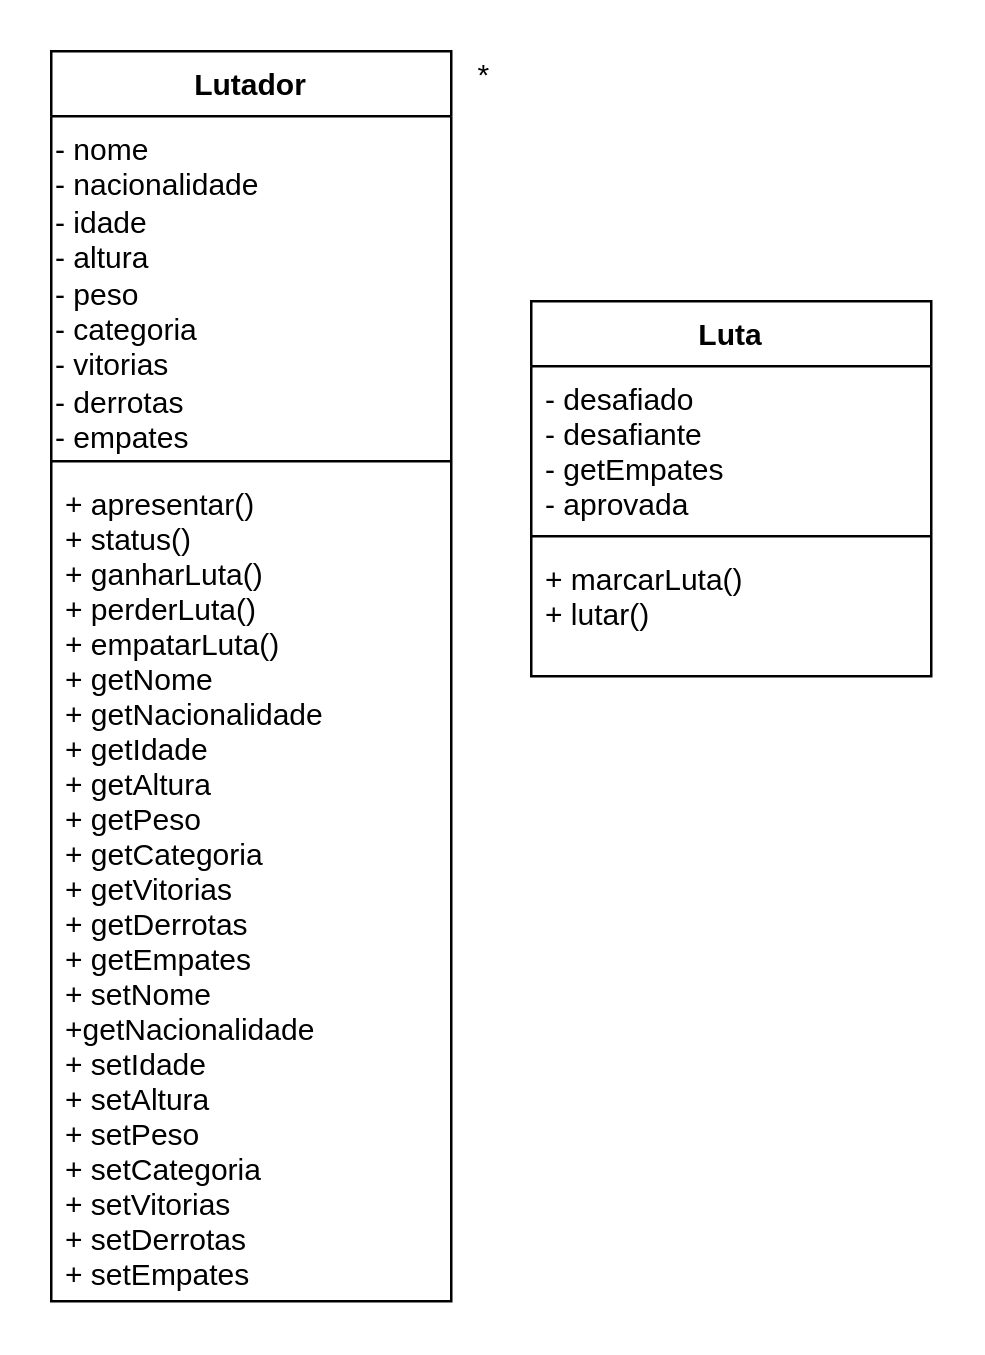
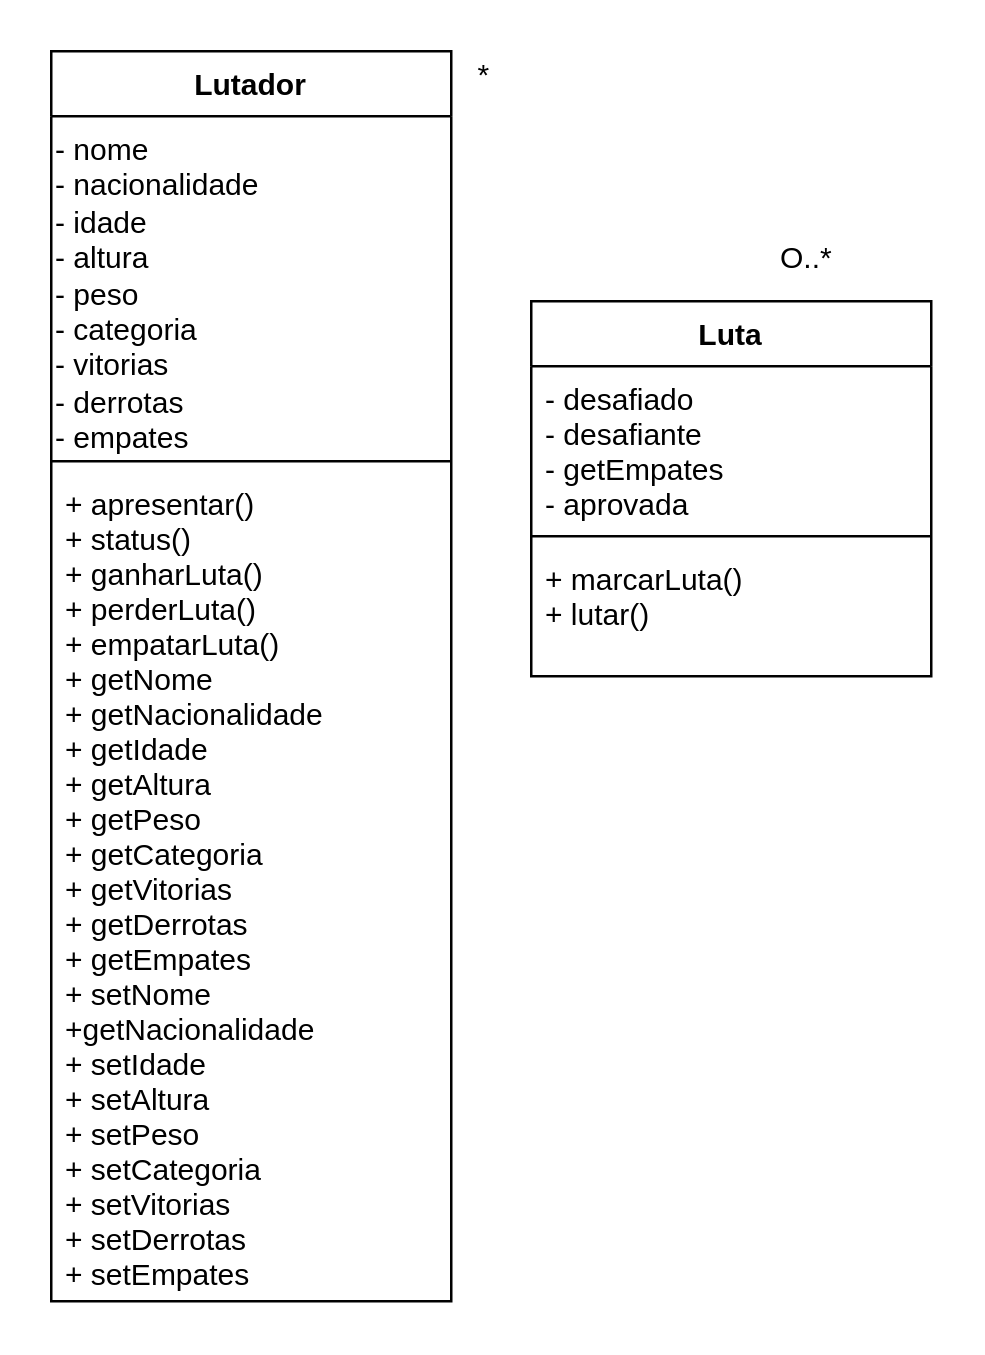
node "O..*": added
